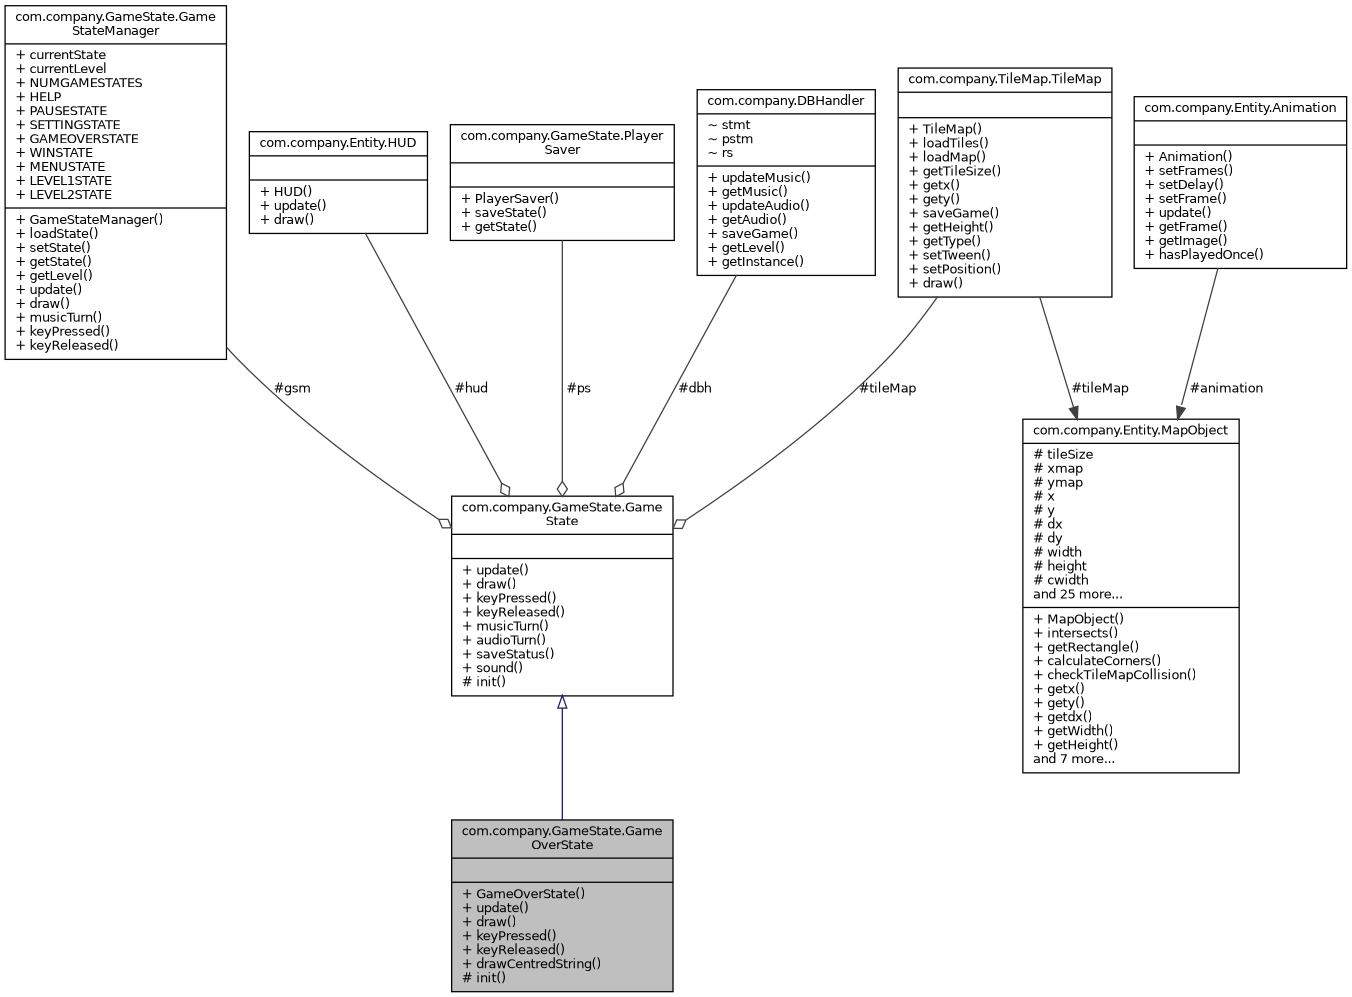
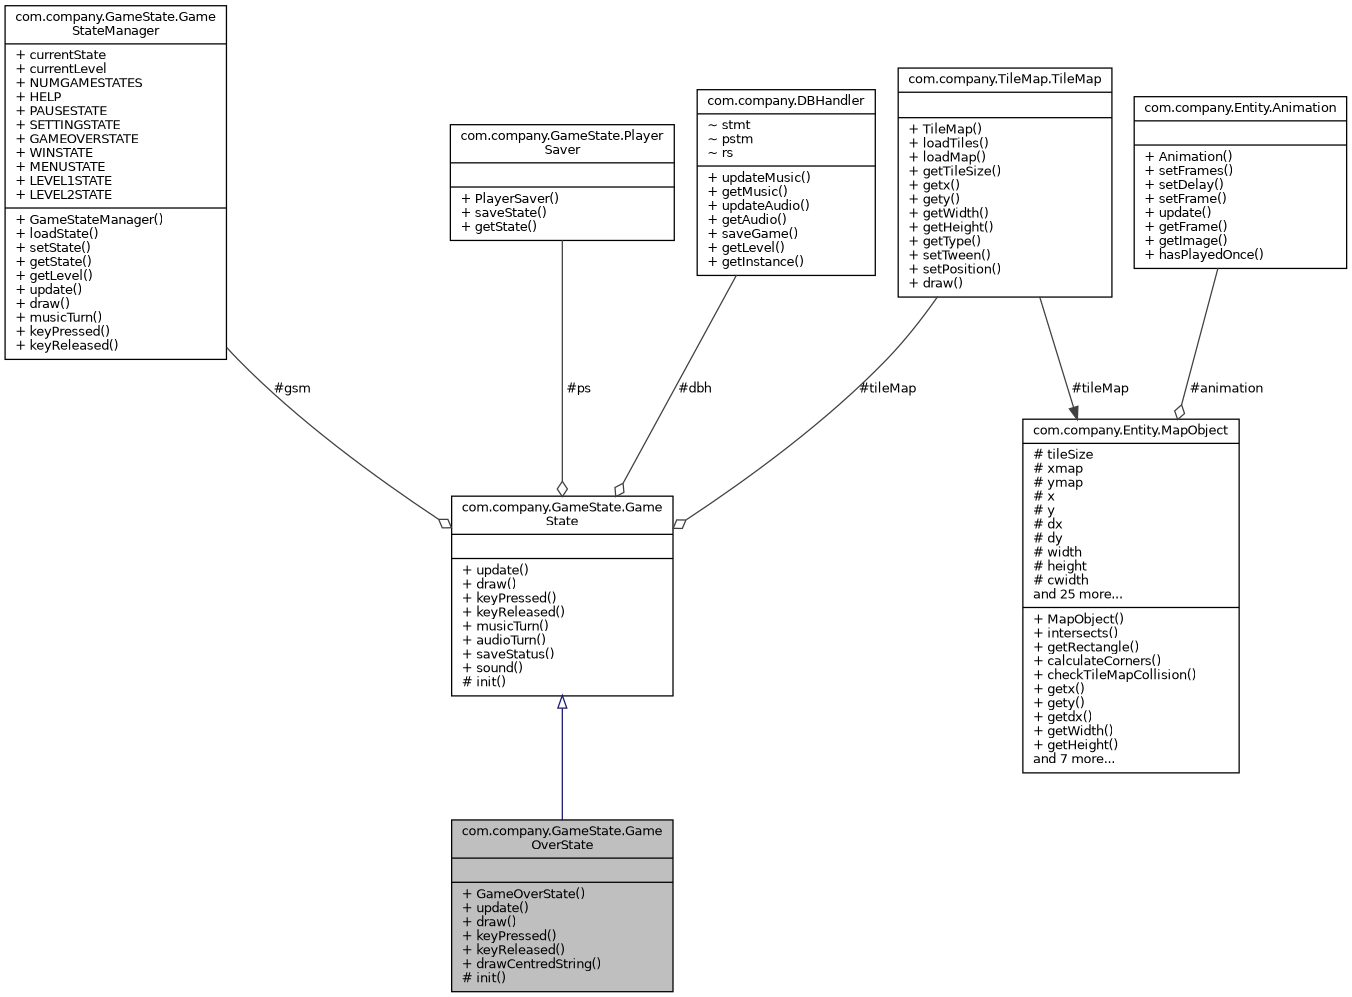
node "com.company.Entity.HUD": removed
node "com.company.TileMap.TileMap": text "+ saveGame()" -> "+ getWidth()"
edge "com.company.Entity.Animation" -> "com.company.Entity.MapObject": arrowhead normal -> odiamond
